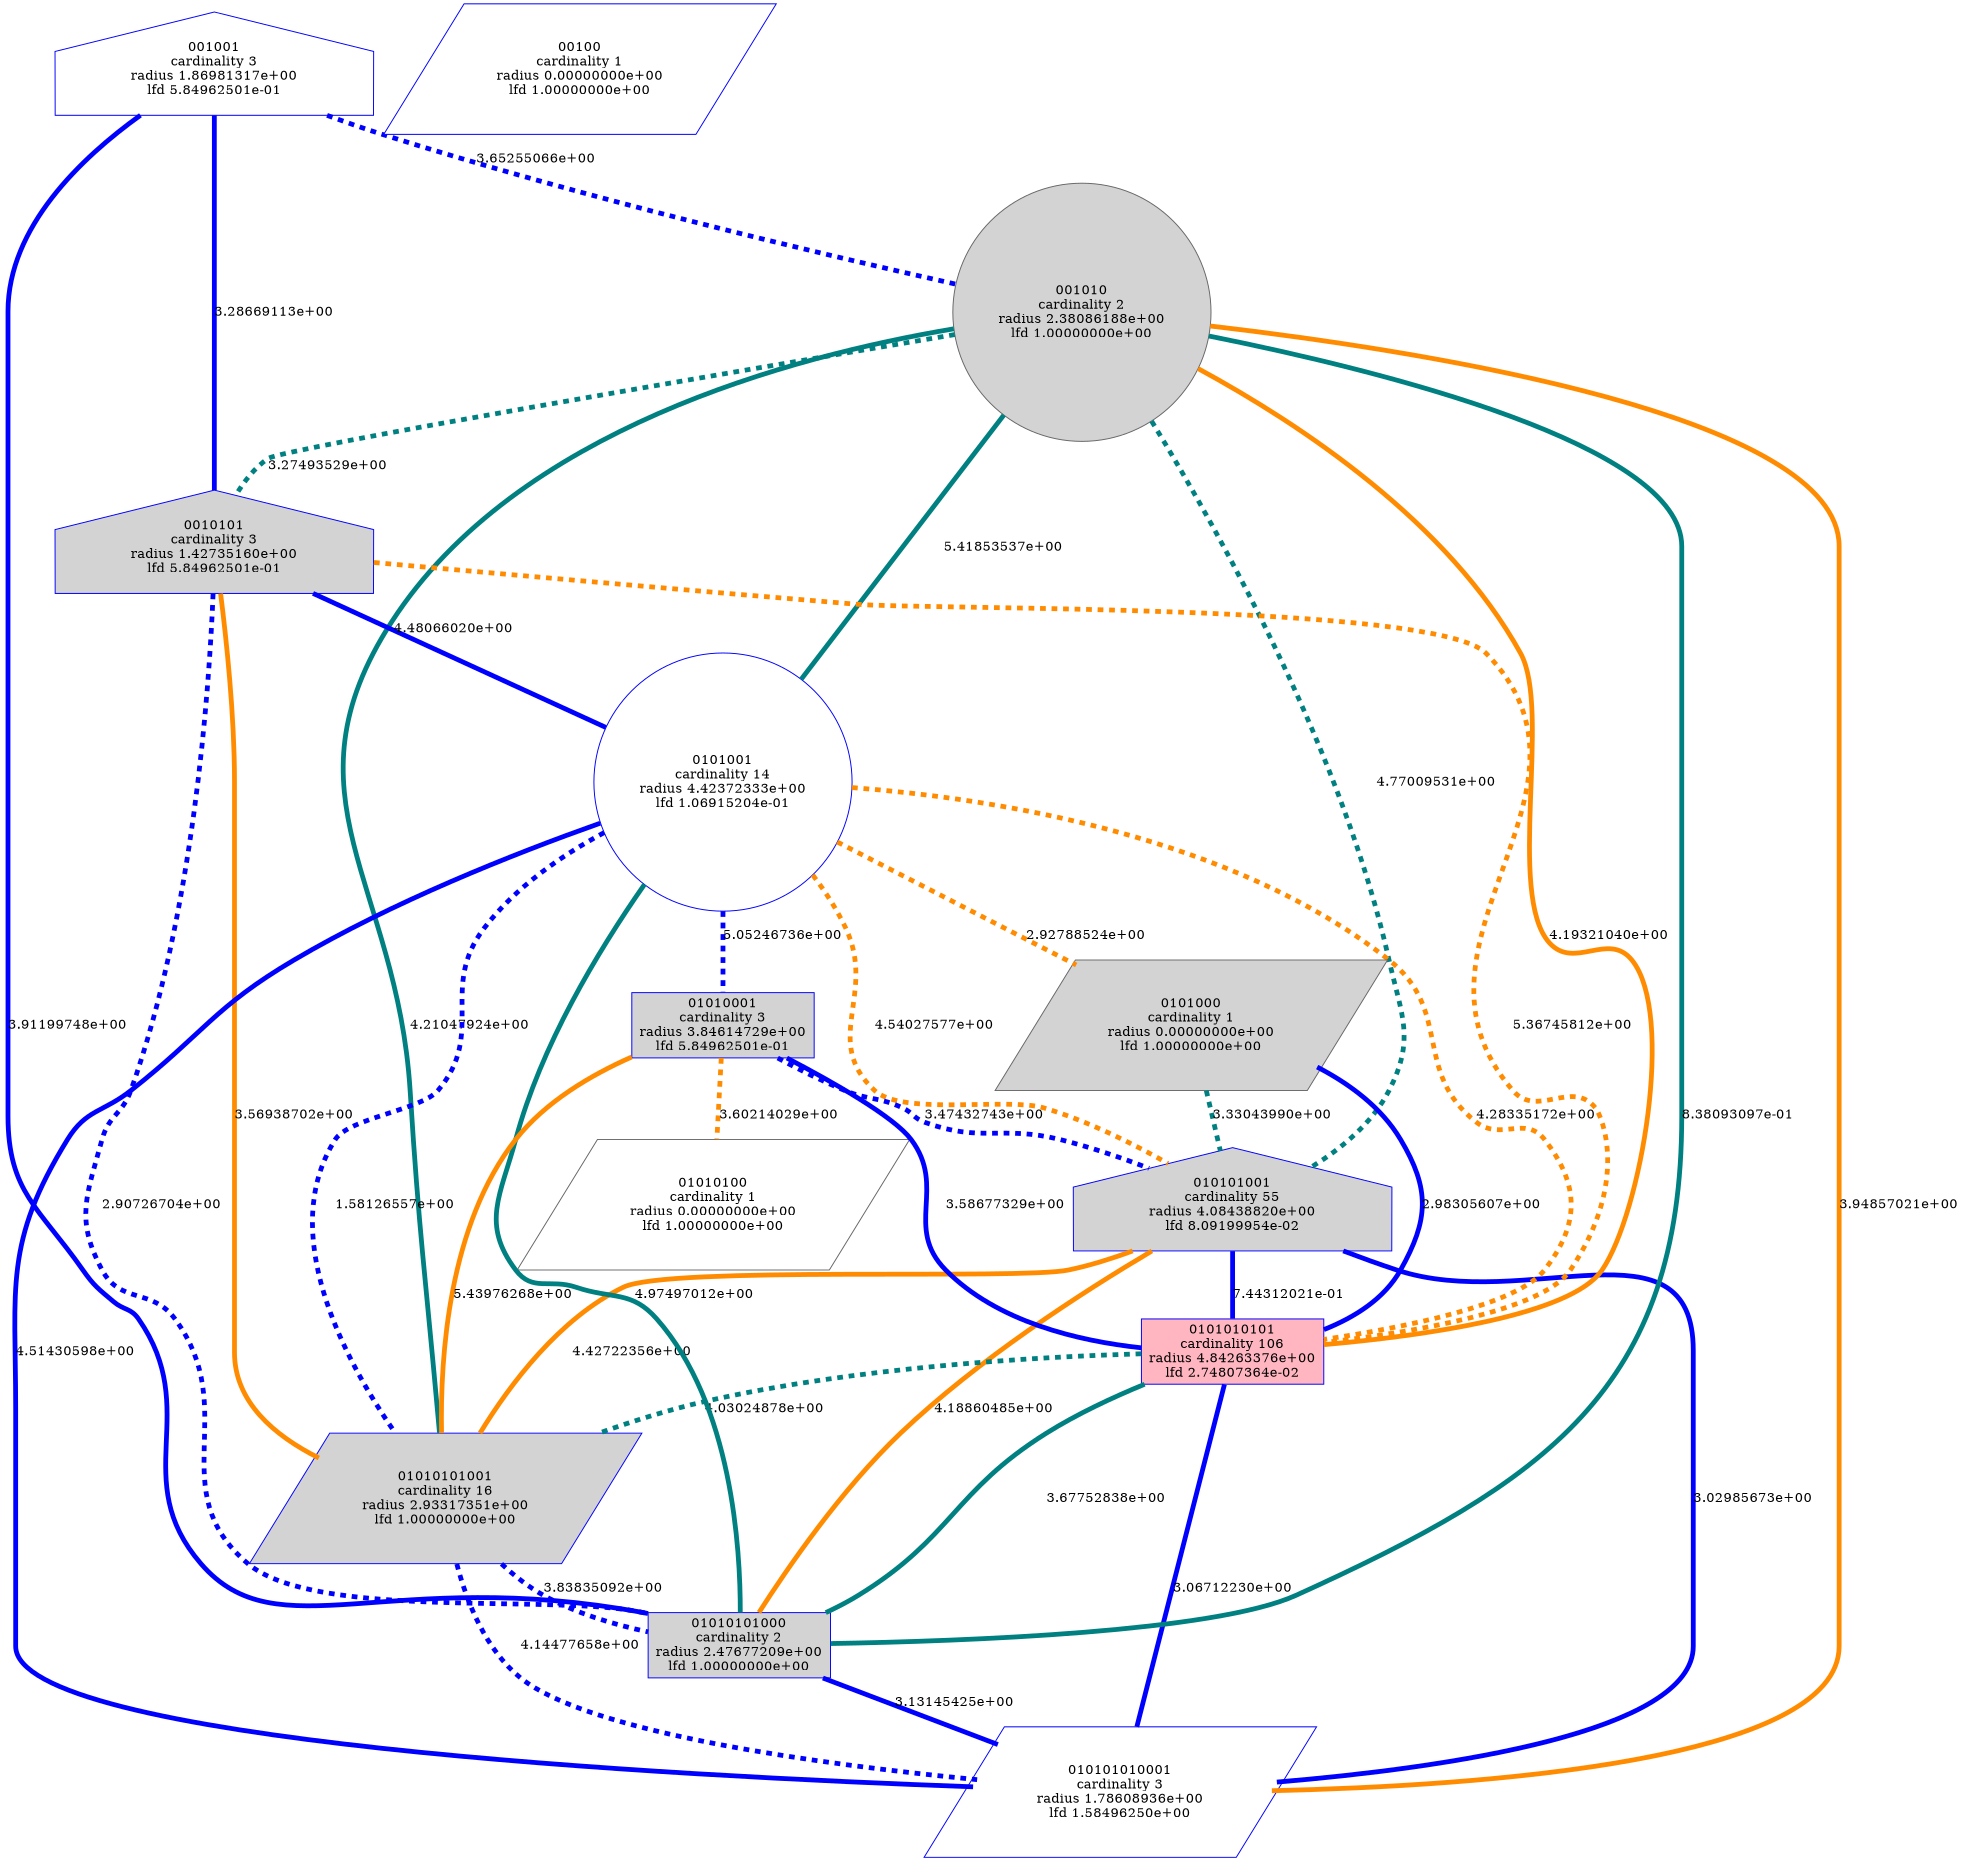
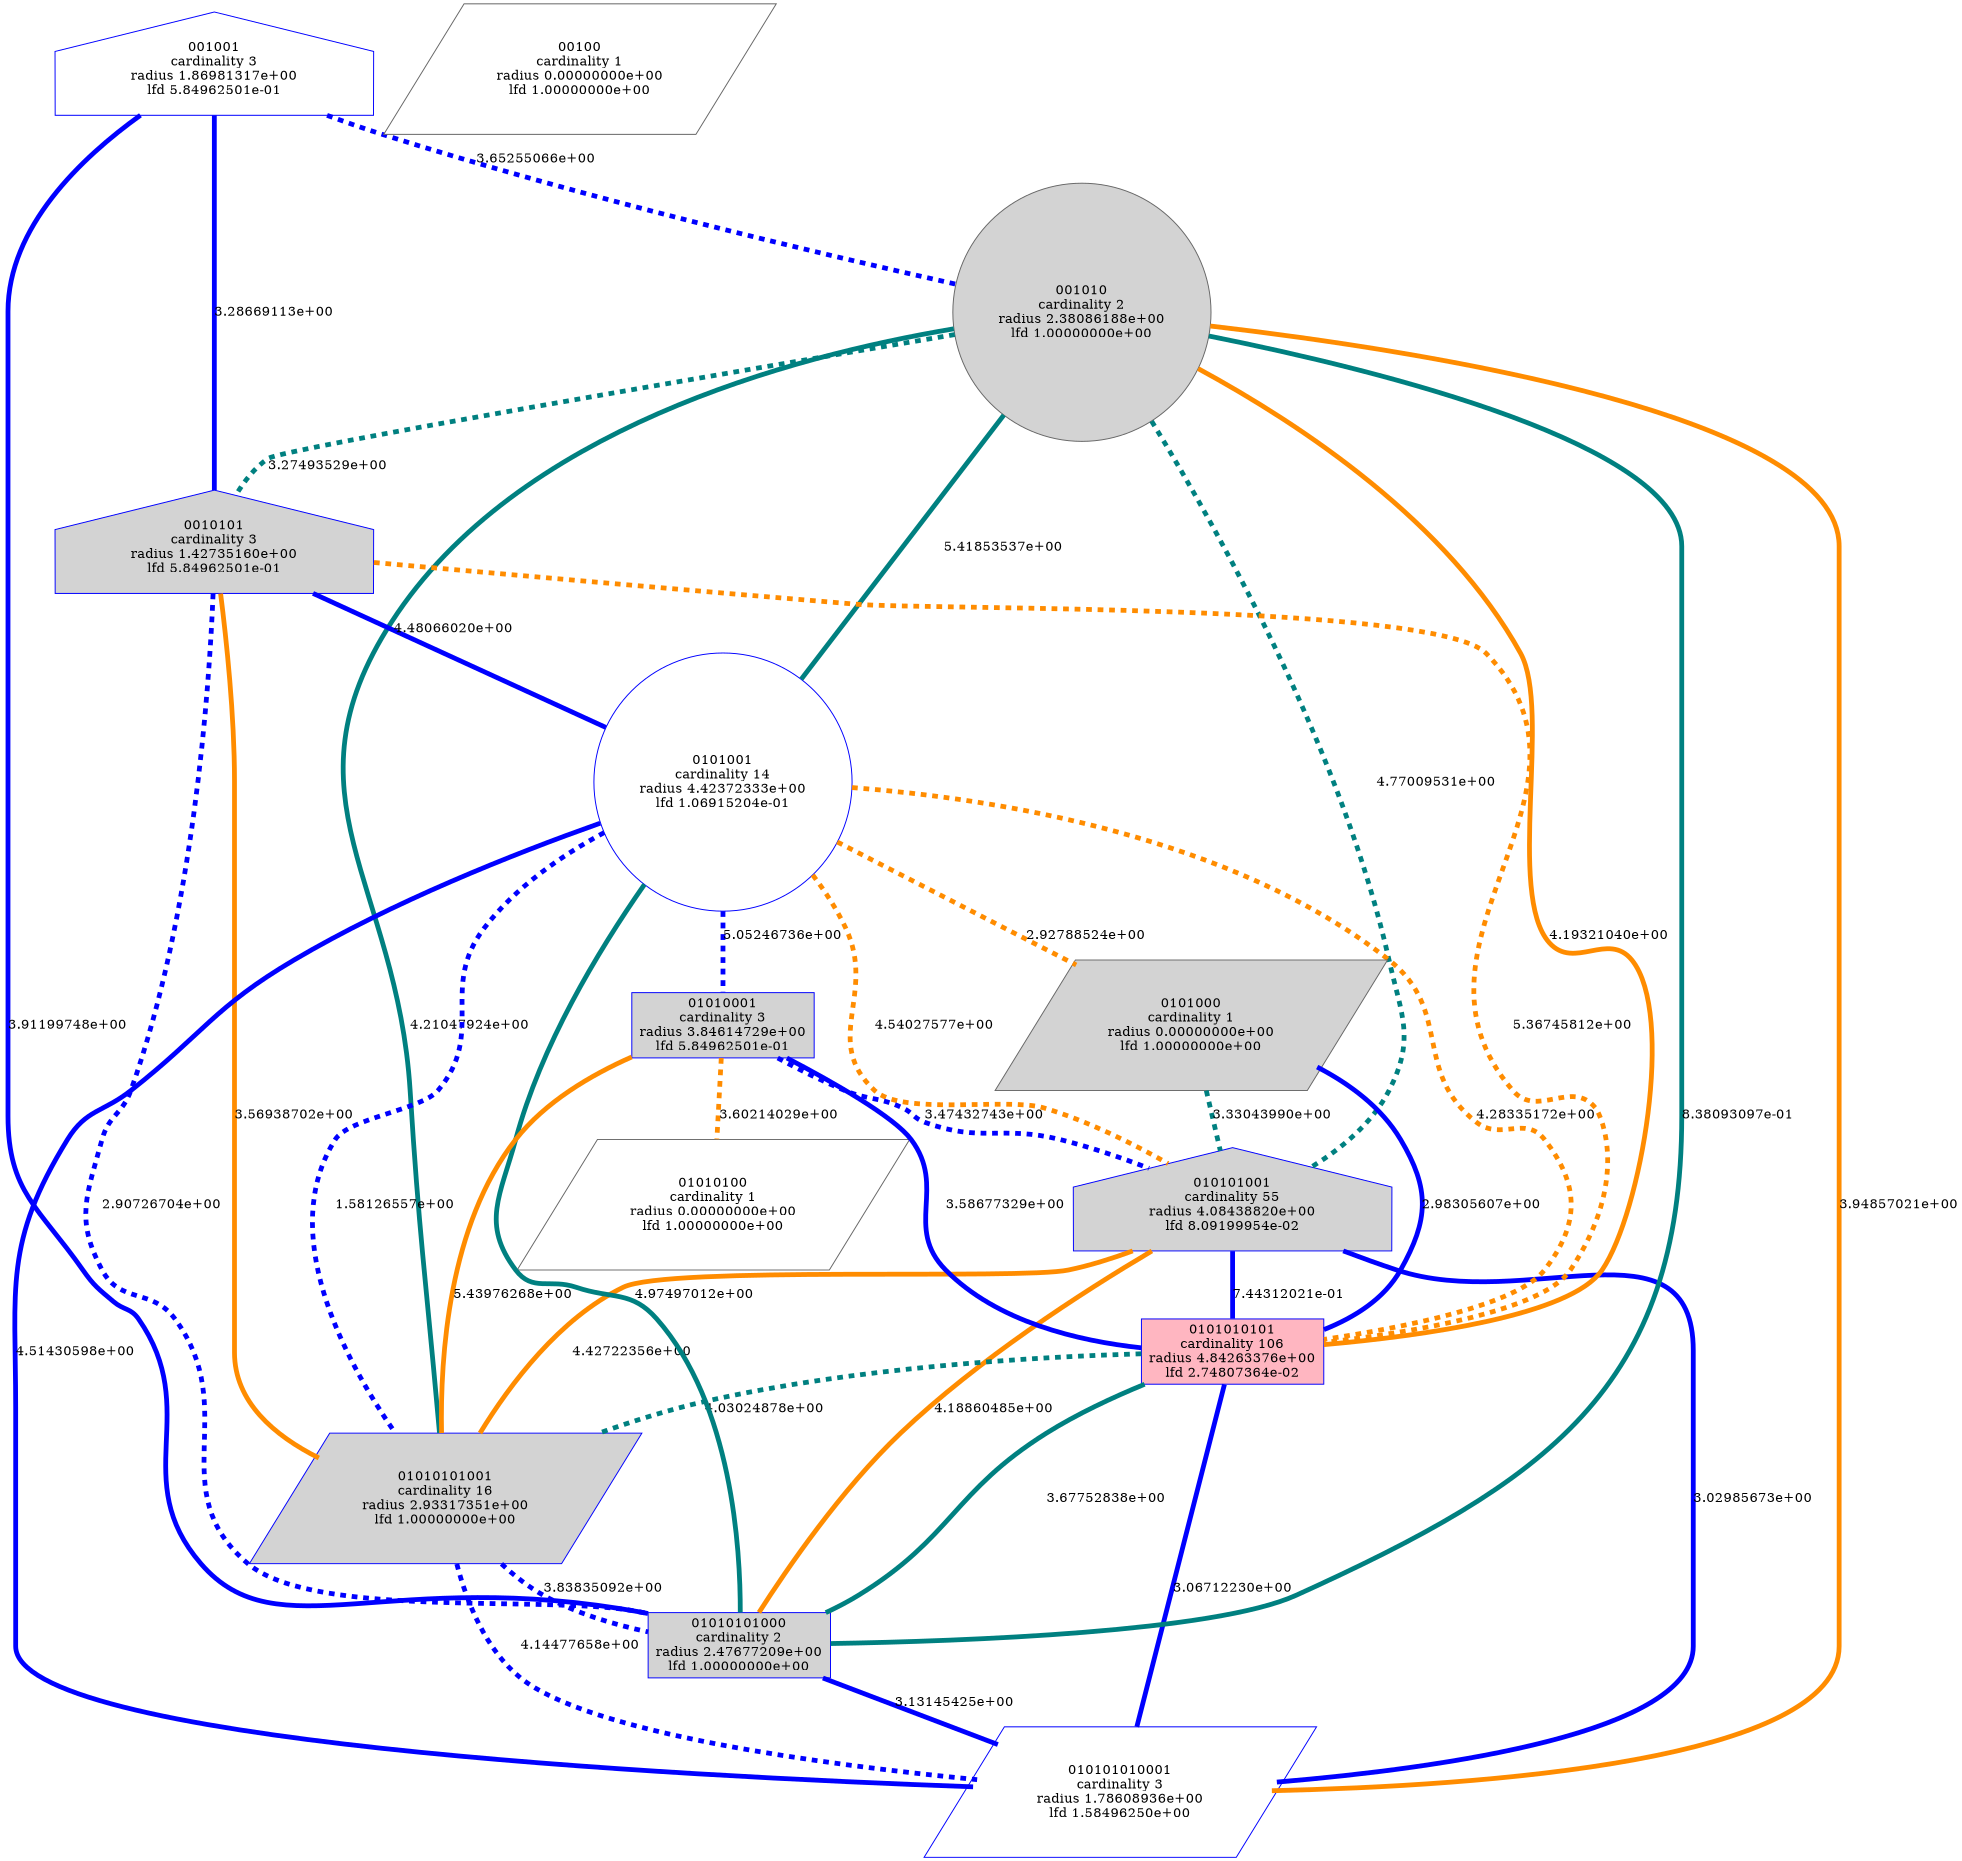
node "00100 cardinality 1 radius 0.00000000e+00 lfd 1.00000000e+00": color blue -> gray40
